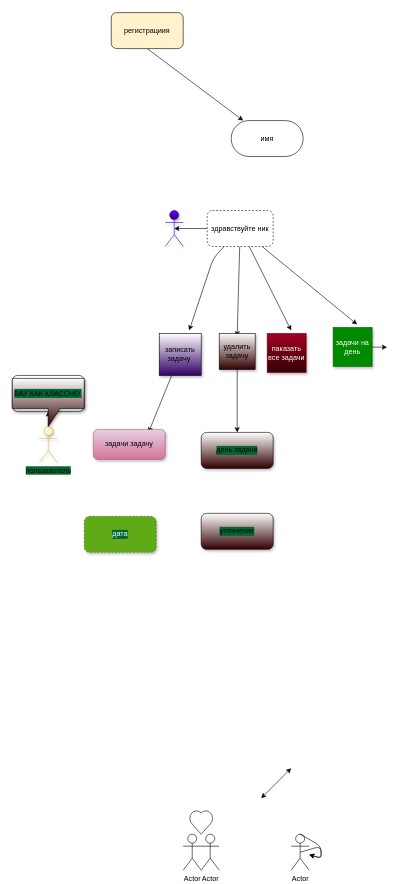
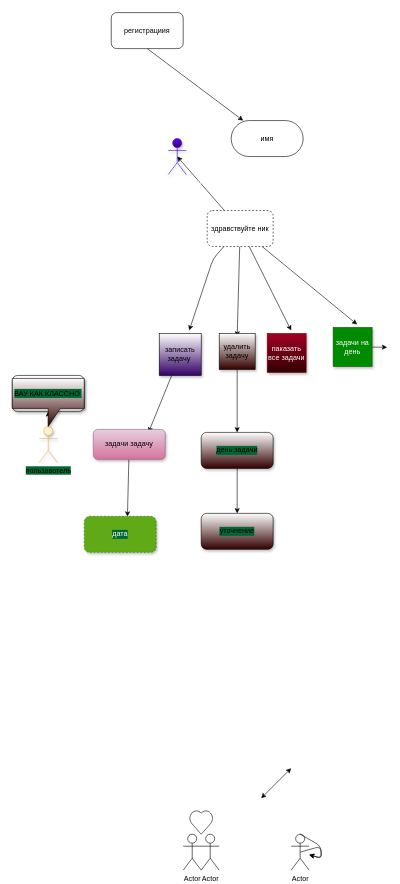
node "регистрациия": fillcolor #fff2cc -> #ffffff
node "регестрация была": moved (174, 228) -> (177, 156)
edge "задачи задачу" -> "дата": added
edge "день задачи" -> "уточнение": added
